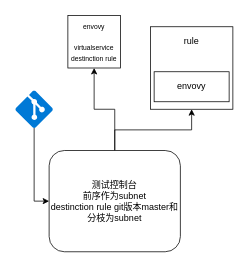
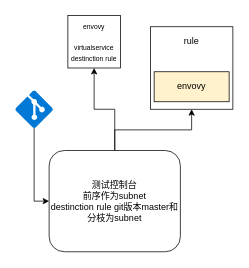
node "envovy": fillcolor #ffffff -> #fff2cc
